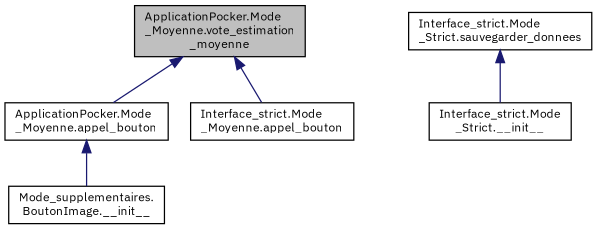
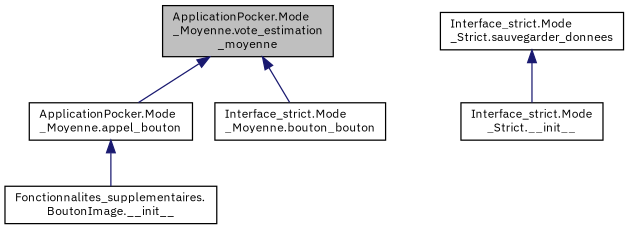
node "Interface_strict.Mode _Moyenne.appel_bouton": label "Interface_strict.Mode _Moyenne.appel_bouton" -> "Interface_strict.Mode _Moyenne.bouton_bouton"
node "Mode_supplementaires. BoutonImage.__init__": label "Mode_supplementaires. BoutonImage.__init__" -> "Fonctionnalites_supplementaires. BoutonImage.__init__"
